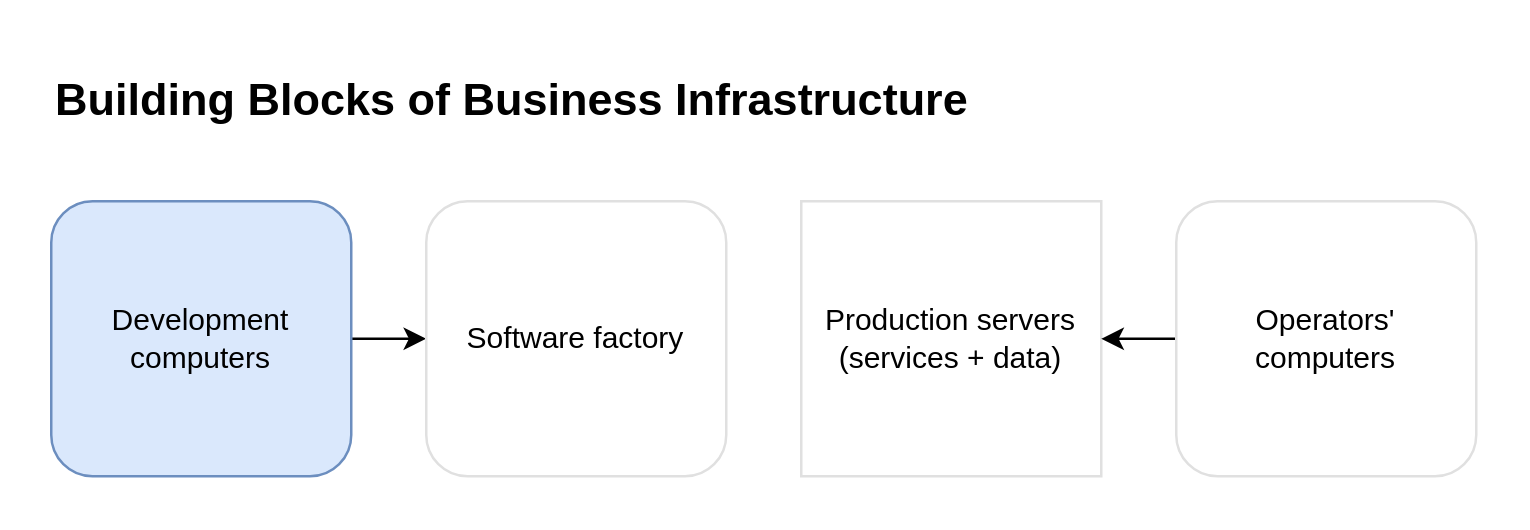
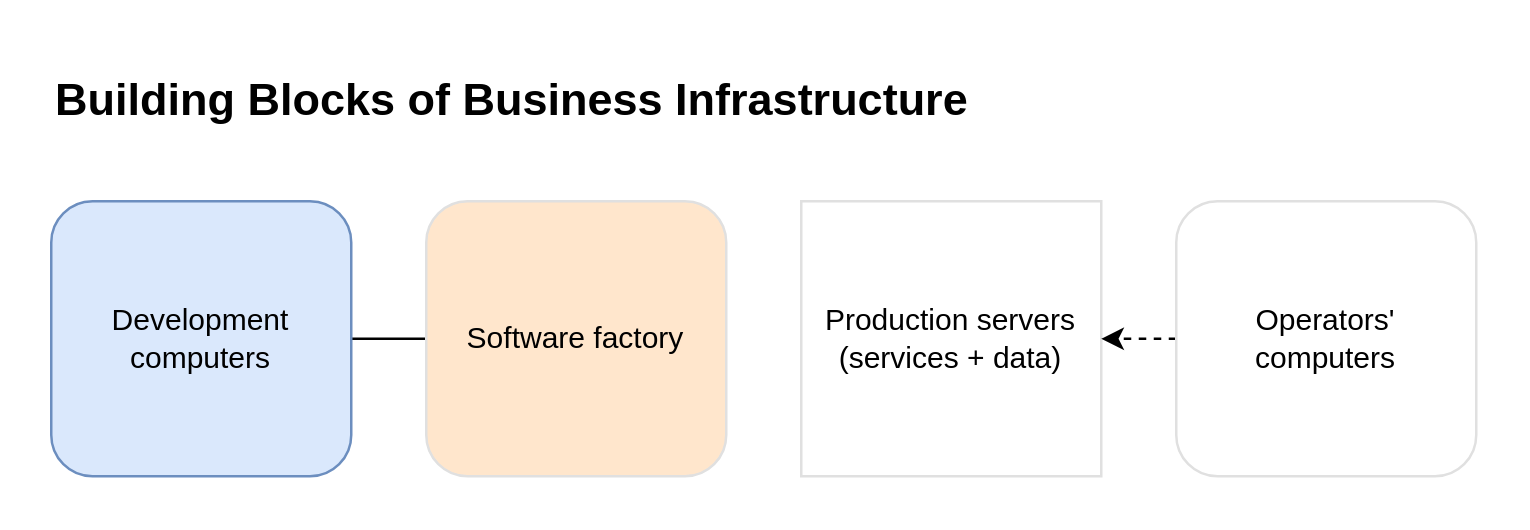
edge "Development computers" -> "Software factory": arrowhead classic -> none
node "Software factory": fillcolor #ffffff -> #ffe6cc
edge "Operators' computers" -> "Production servers (services + data)": style solid -> dashed
